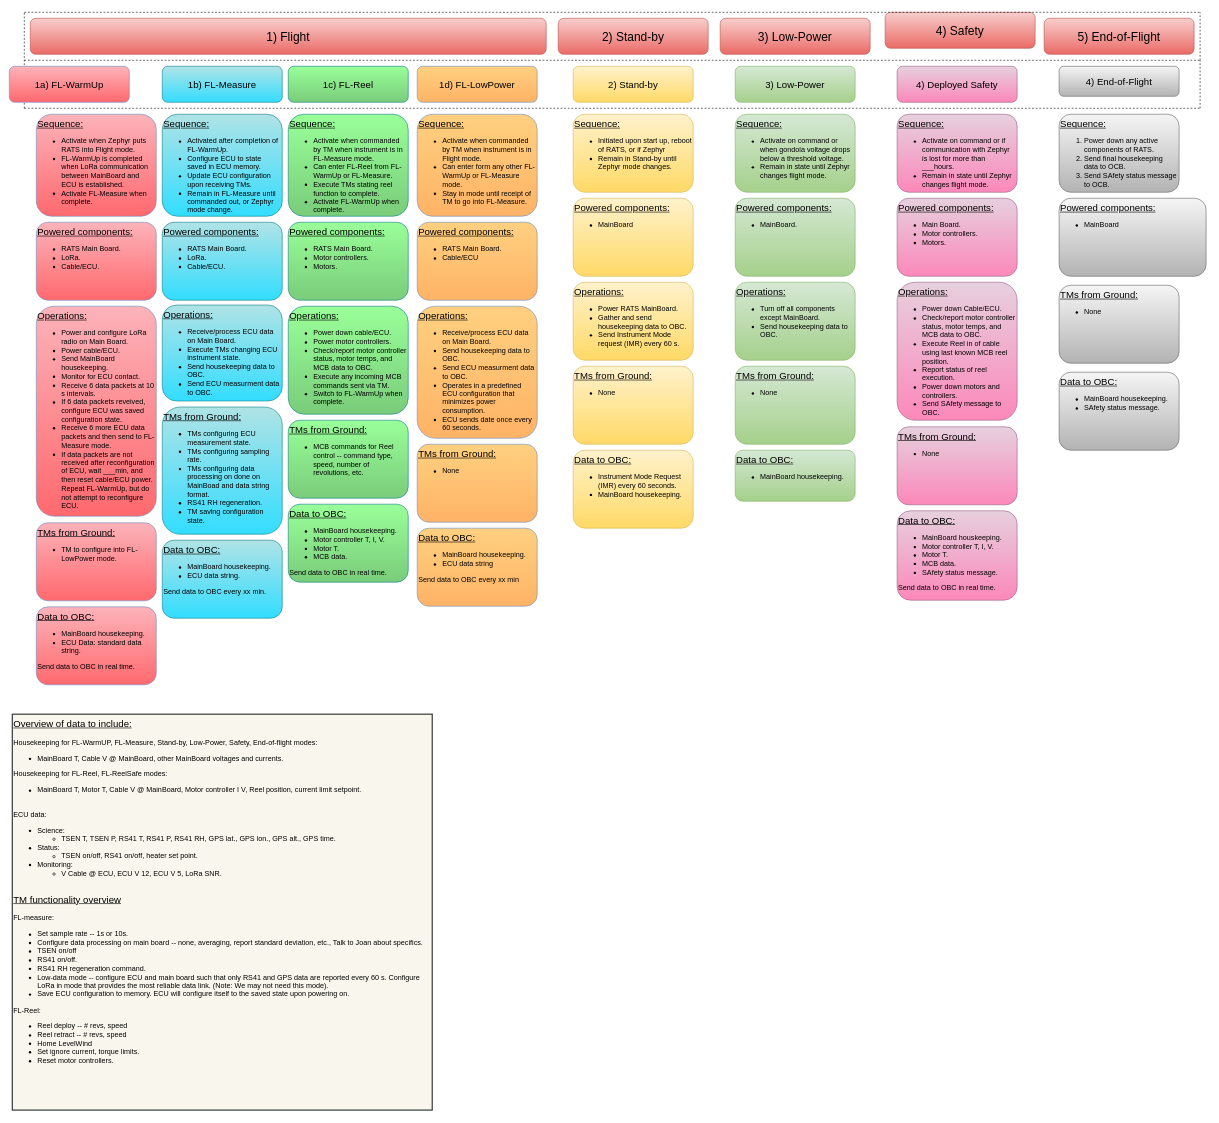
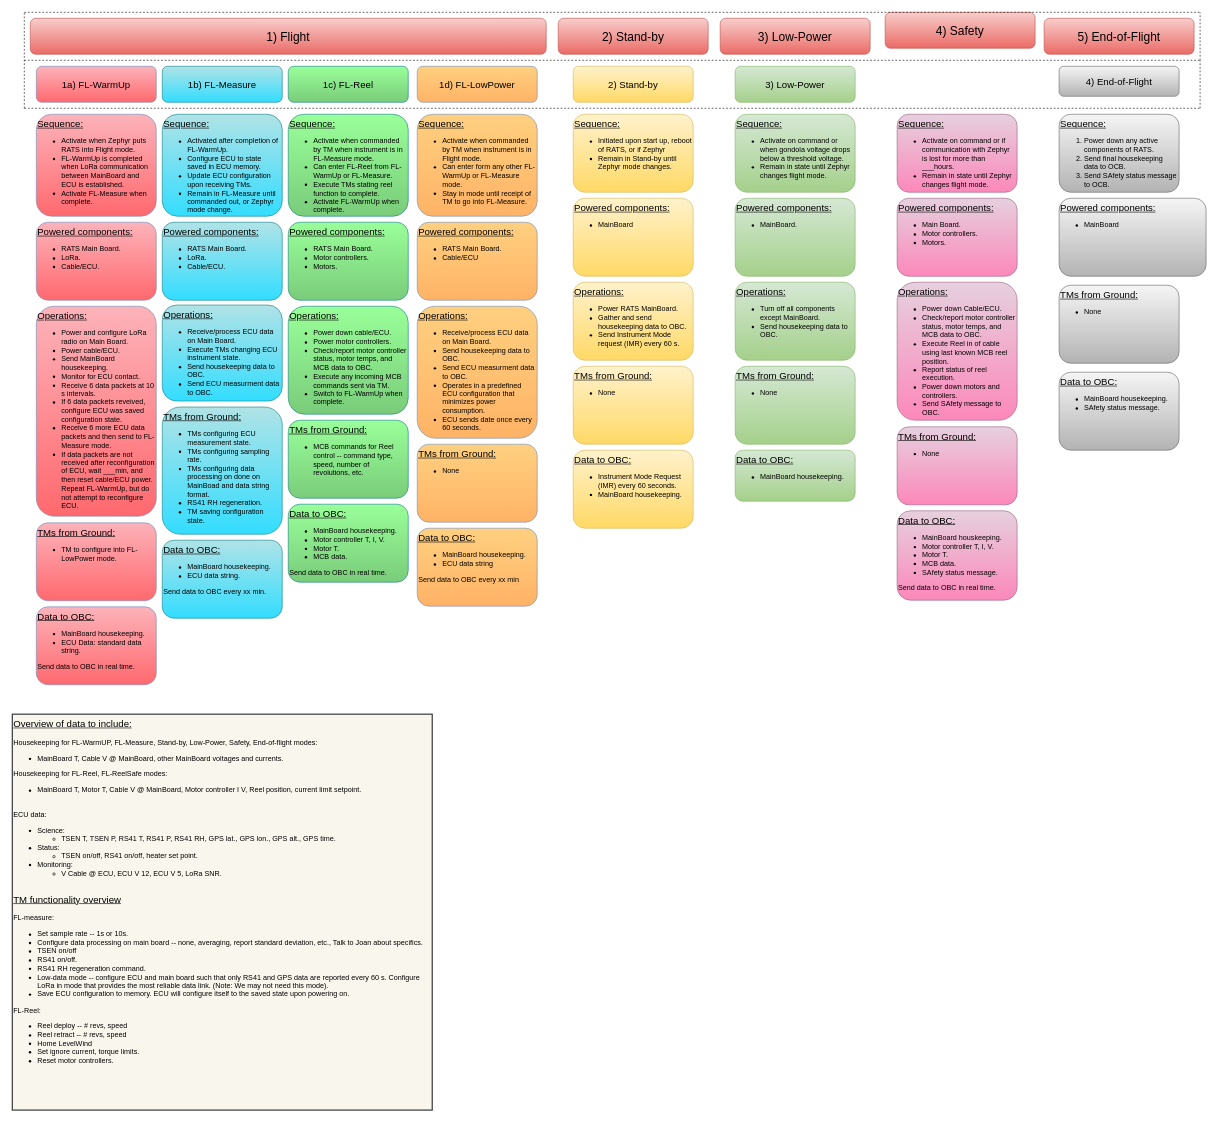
node "1a) FL-WarmUp": moved (69, 84) -> (96, 84)
node "4) Deployed Safety": removed
